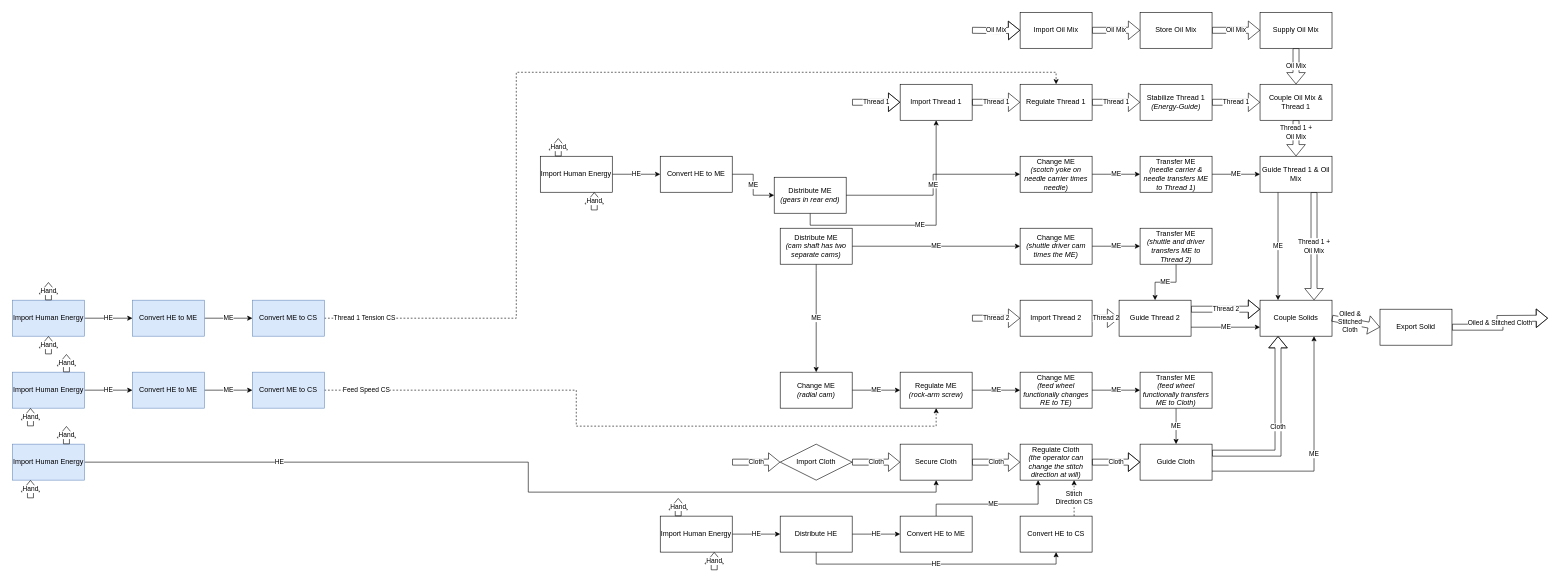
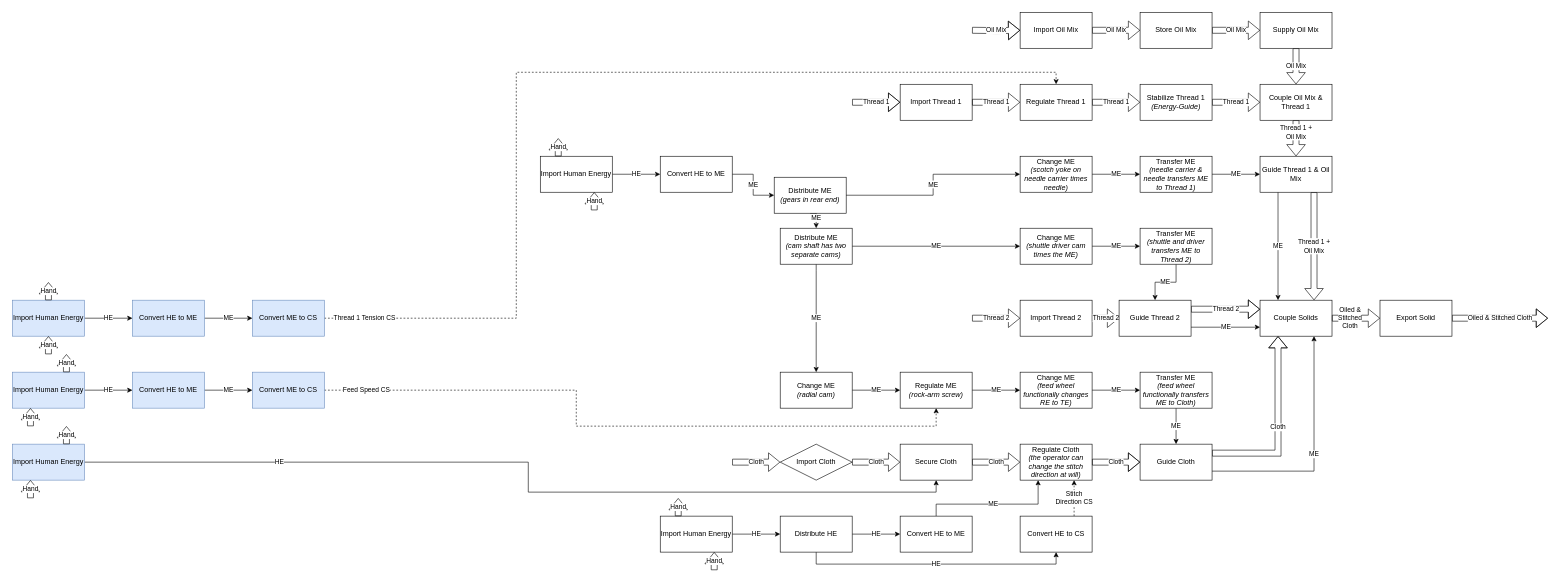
edge "Distribute ME (gears in rear end)" -> "Import Thread 1": now "Distribute ME (gears in rear end)" -> "Distribute ME (cam shaft has two separate cams)"
node "Export Solid": moved (1416, 327) -> (1416, 318)
